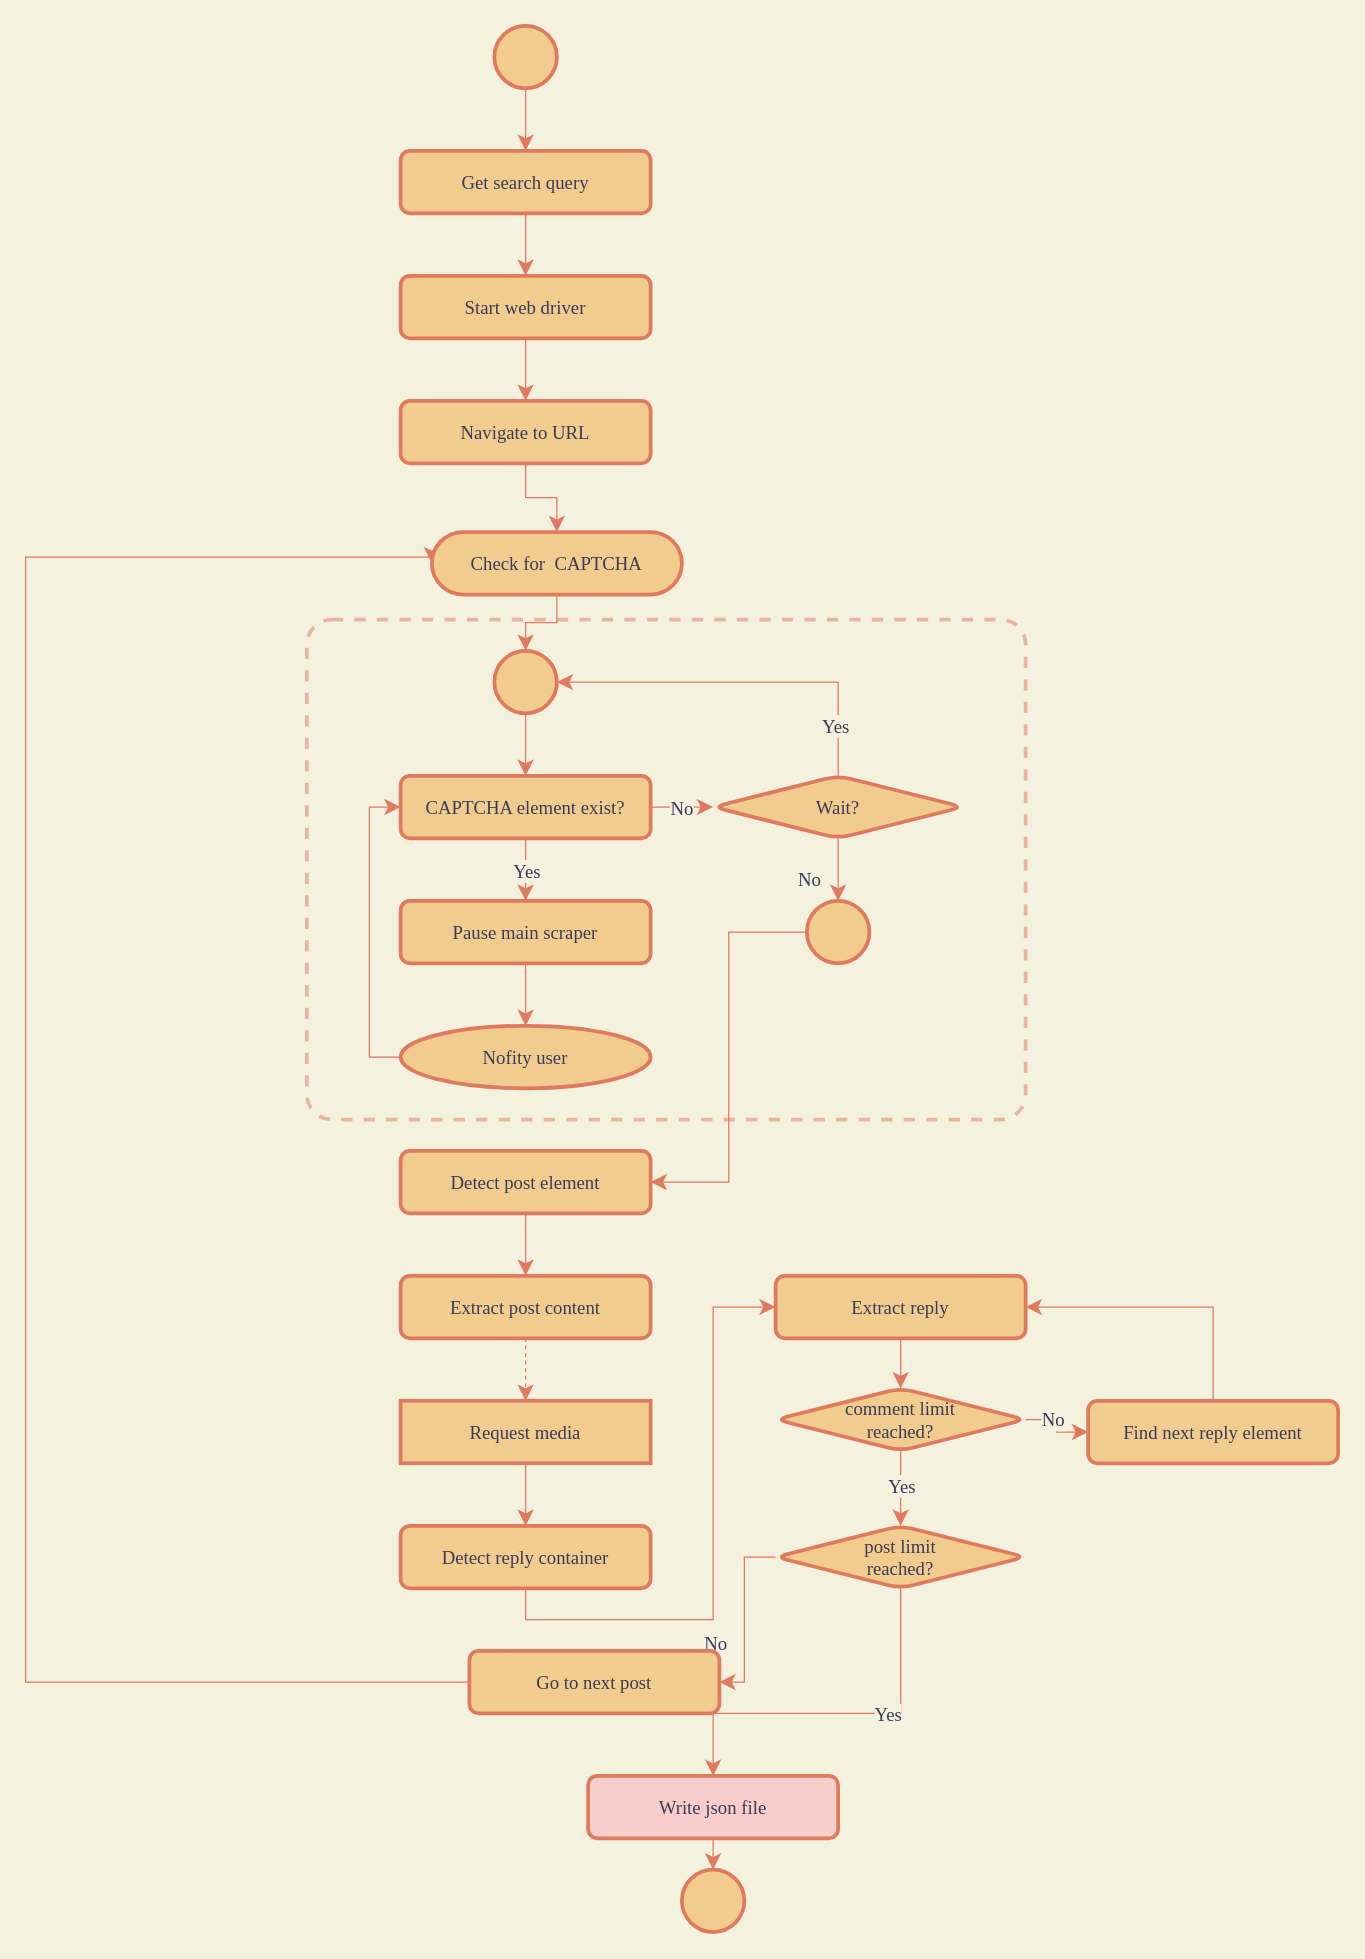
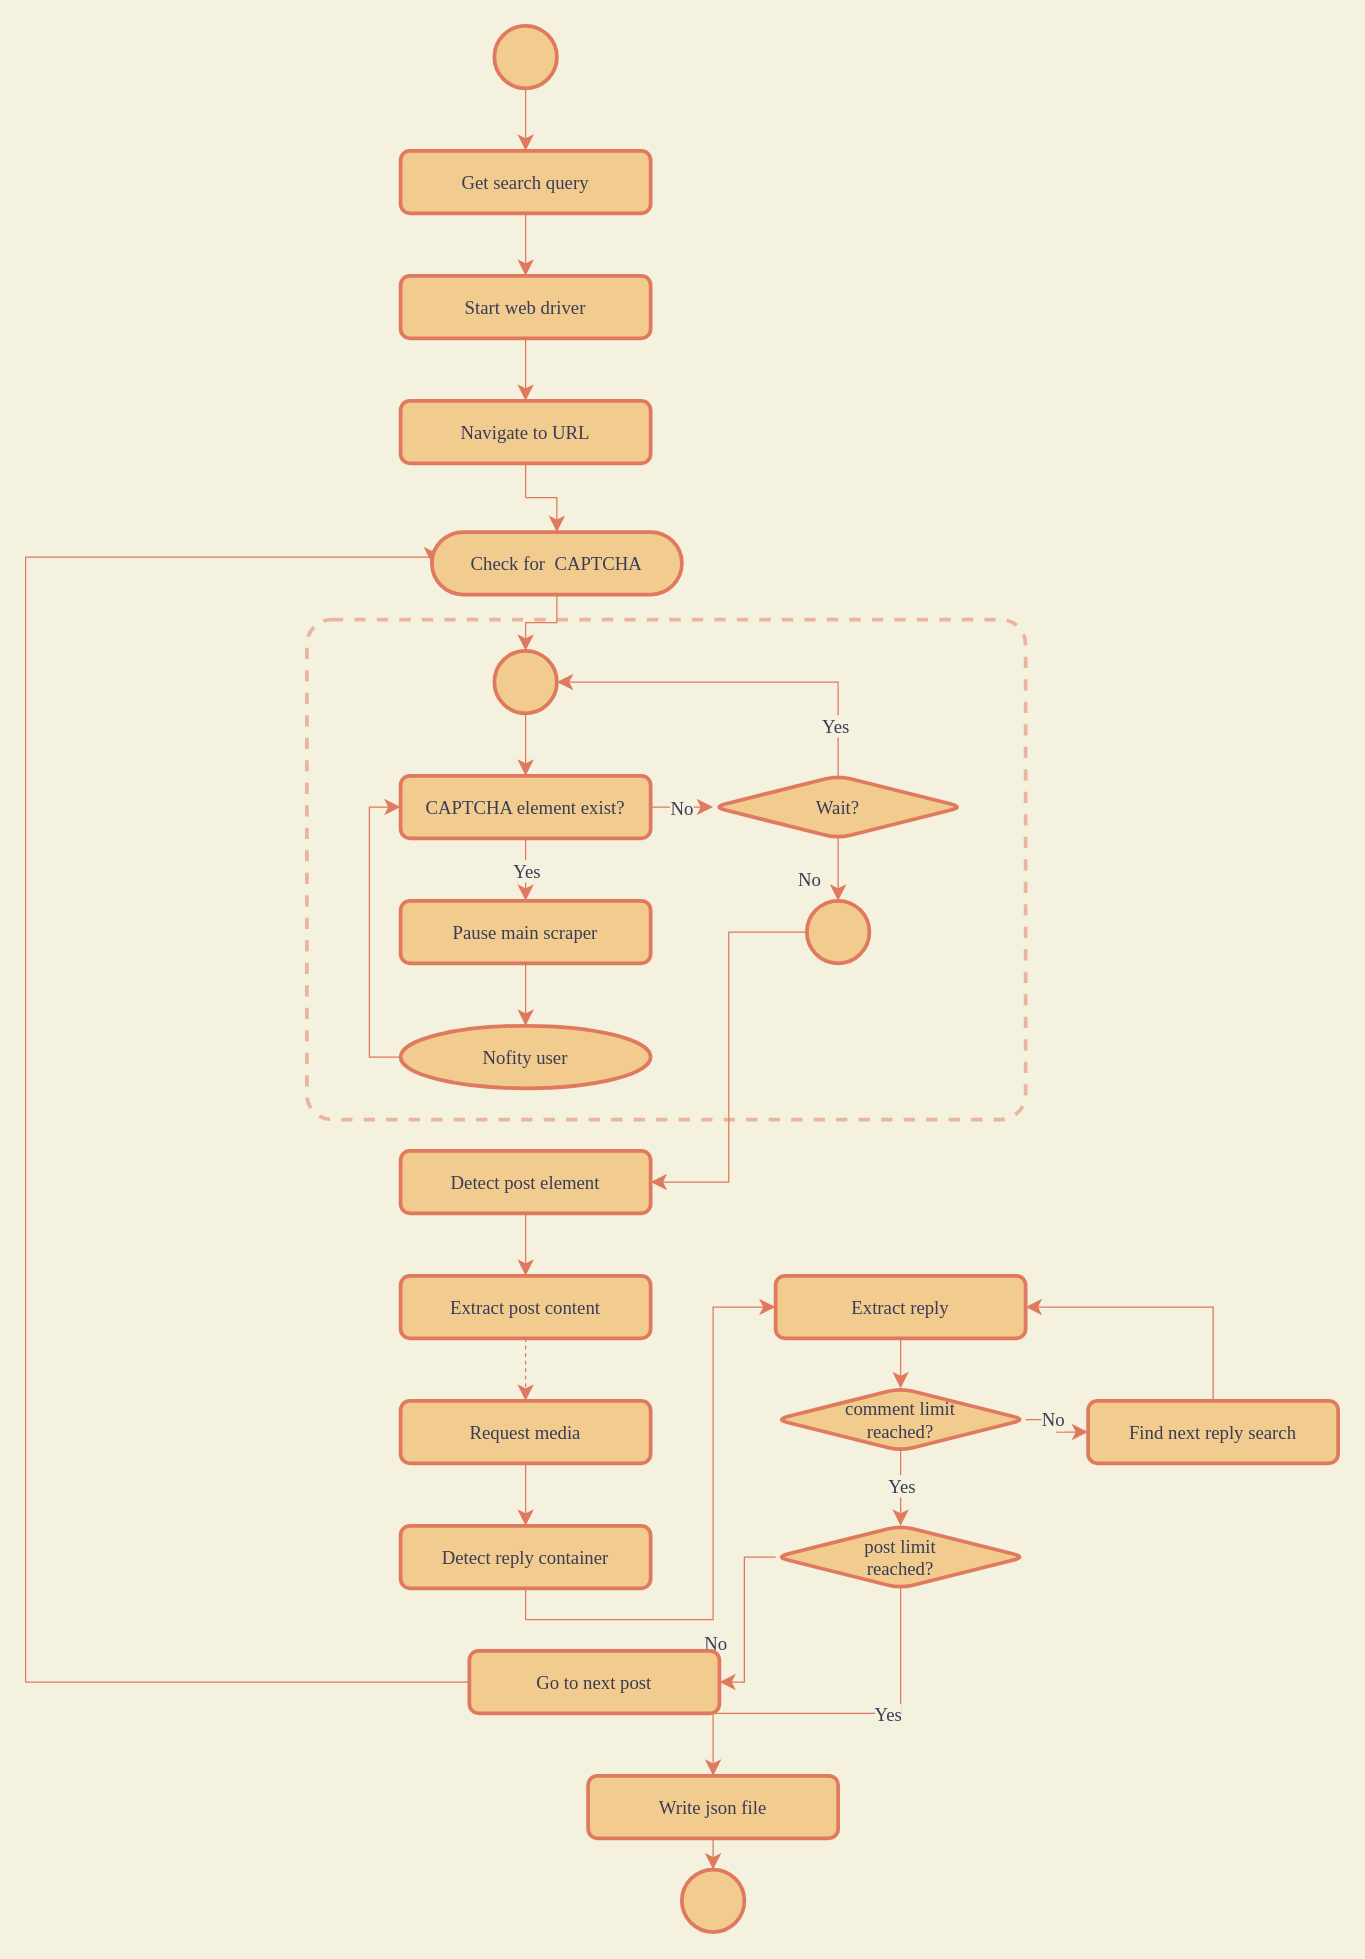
node "Request media": shape rectangle -> rounded rectangle
node "Find next reply element": label "Find next reply element" -> "Find next reply search"
node "Write json file": fillcolor #f8cecc -> #f2cc8f
